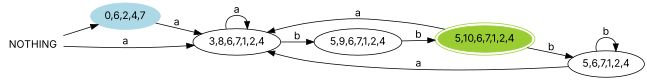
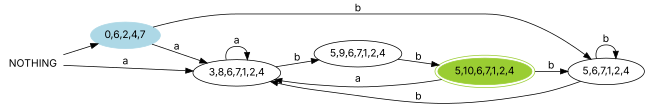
edge "0,6,2,4,7" -> "5,6,7,1,2,4": added, label "b"
edge "5,6,7,1,2,4" -> "3,8,6,7,1,2,4": label "a" -> "b"
